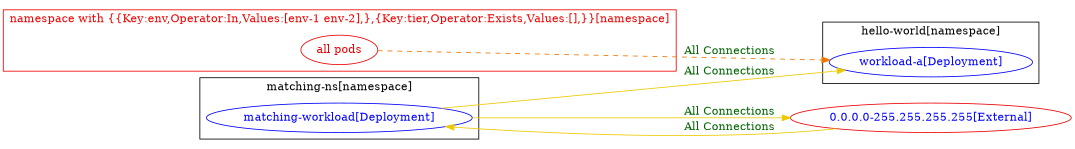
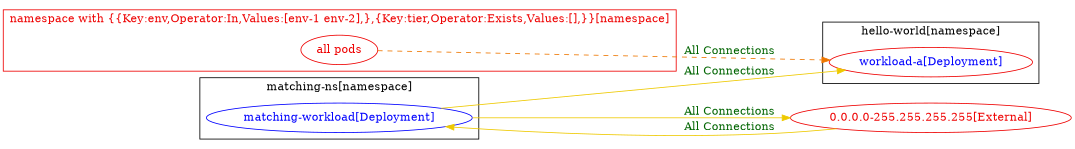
node "workload-a[Deployment]": color blue -> red2
node "0.0.0.0-255.255.255.255[External]": fontcolor blue -> red2
